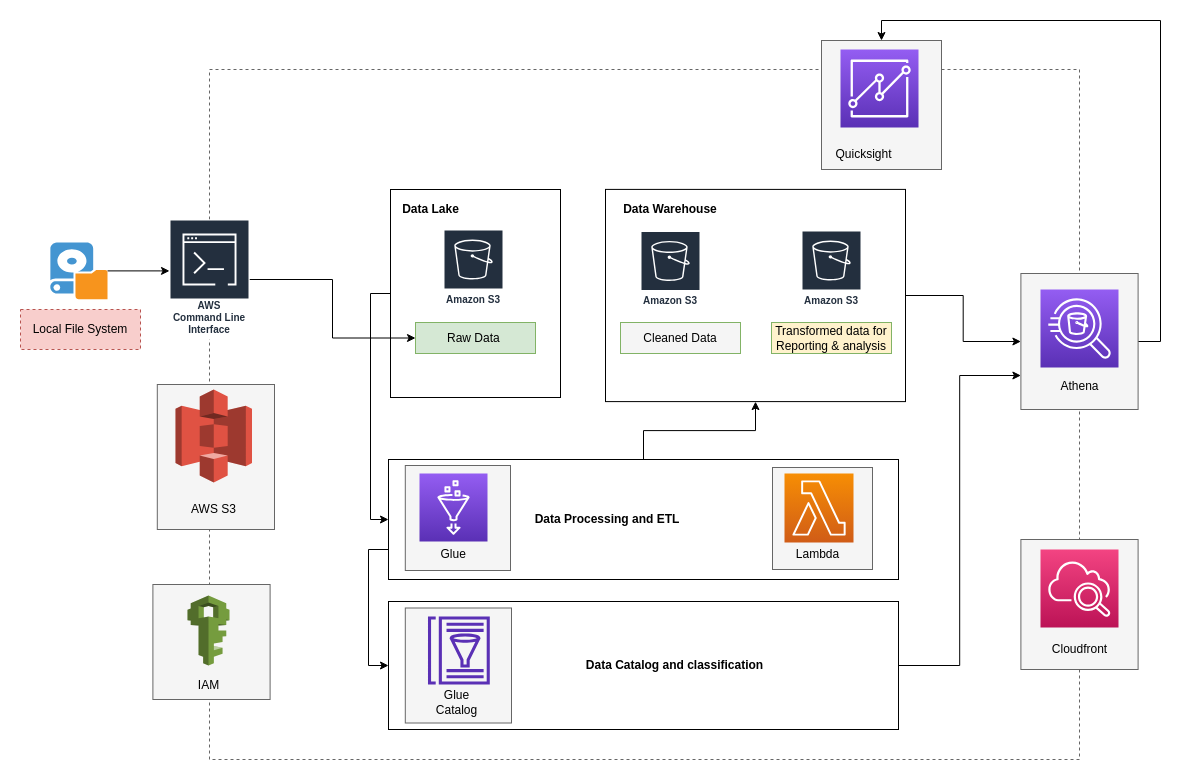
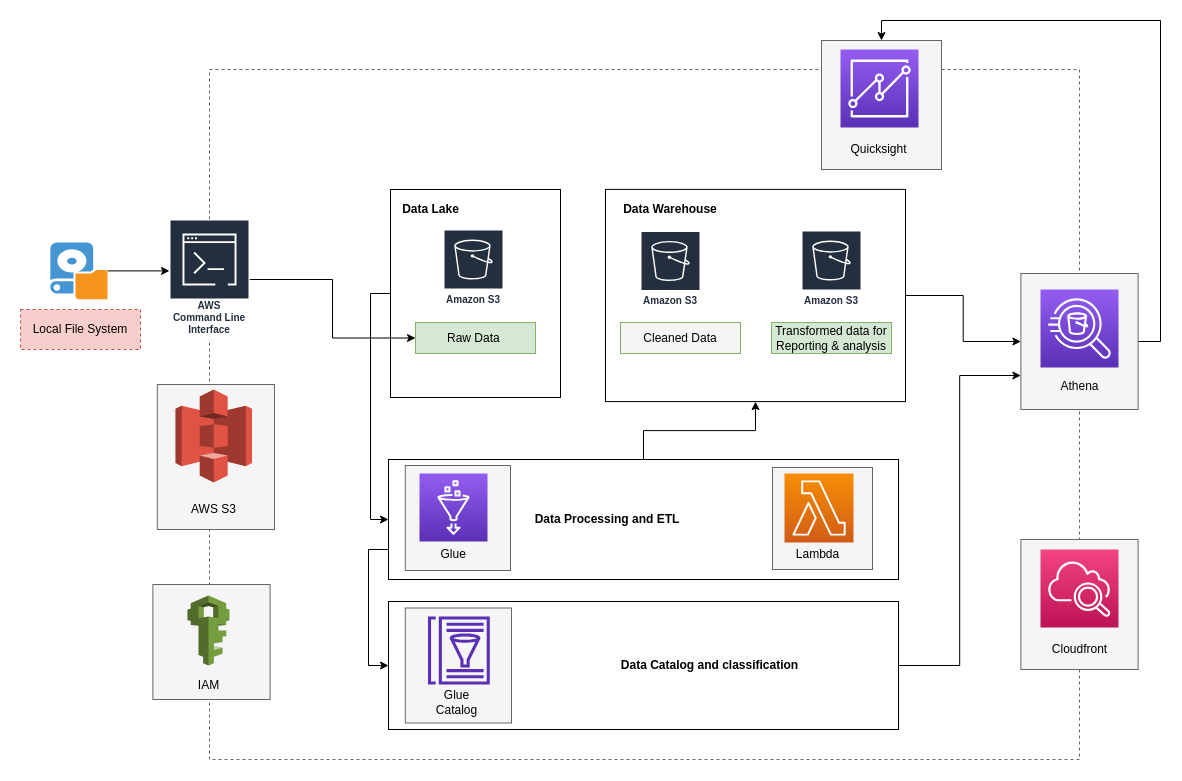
node "Quicksight": moved (864, 155) -> (879, 150)
node "Transformed data for Reporting & analysis": fillcolor #fff2cc -> #d5e8d4
node "Data Catalog and classification": moved (675, 666) -> (710, 666)
